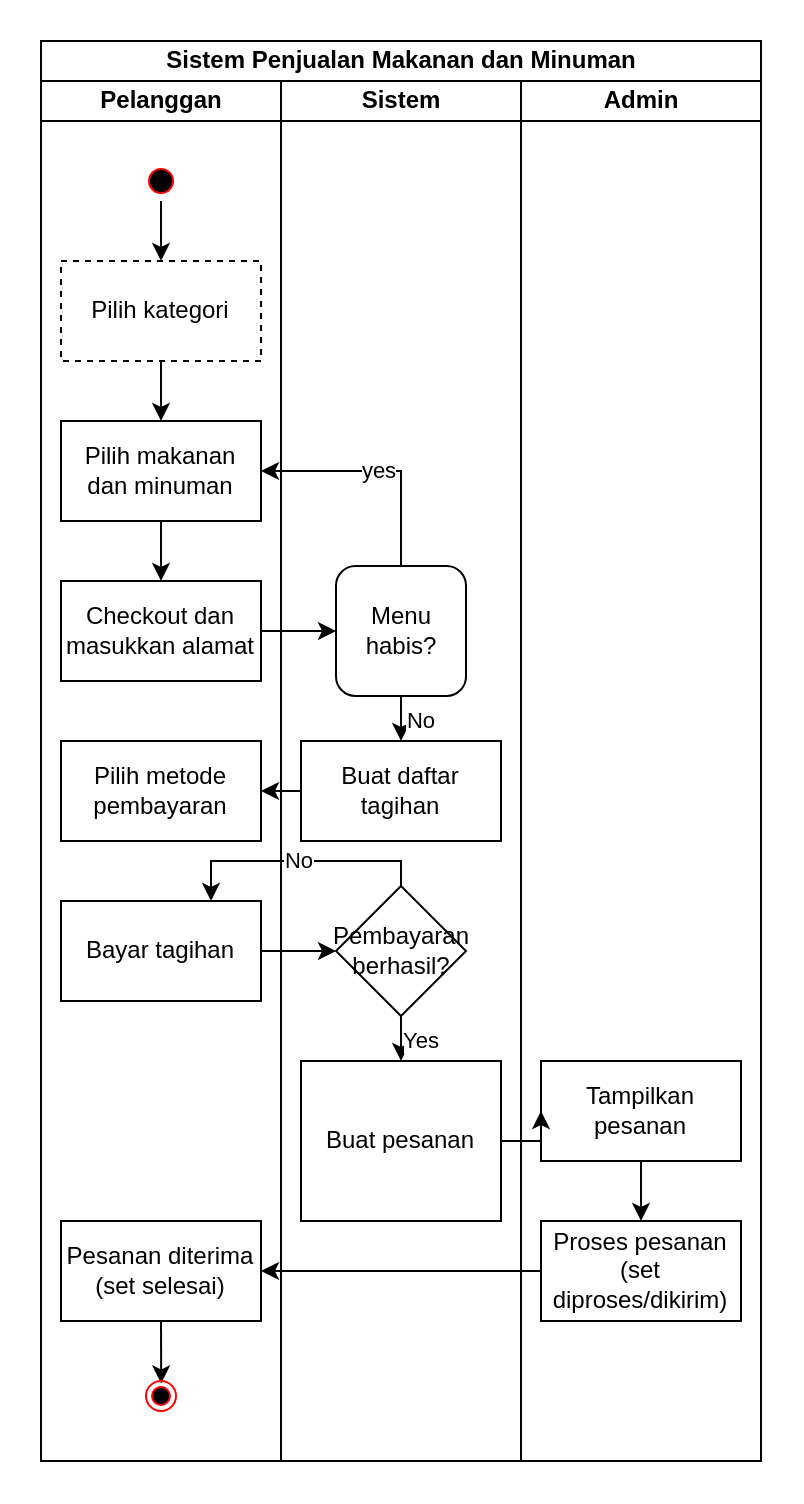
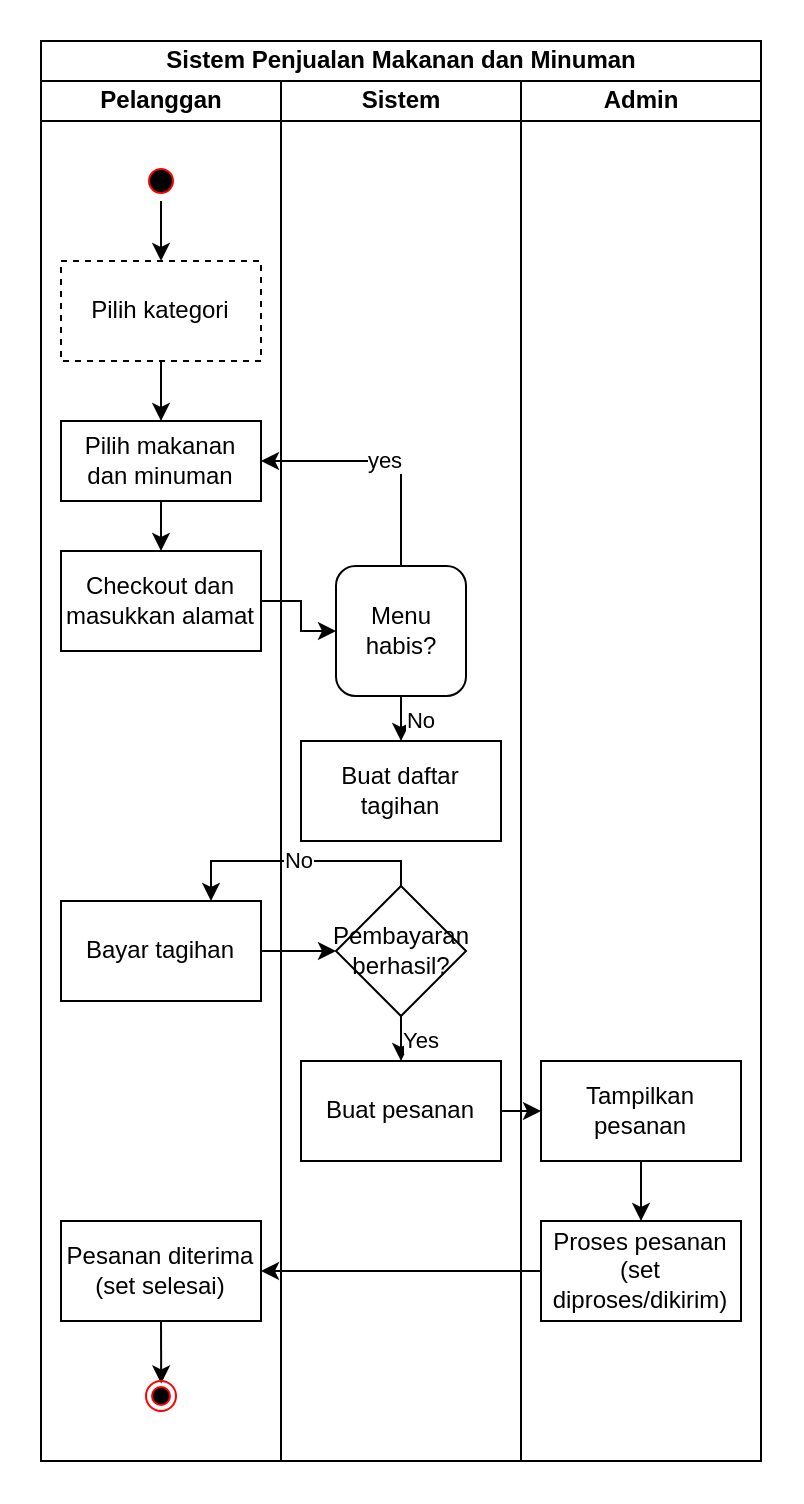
node "Pilih makanan dan minuman": size 200x100 -> 200x80
node "Checkout dan masukkan alamat": moved (161, 631) -> (161, 601)
node "Pilih metode pembayaran": removed
edge "Buat daftar tagihan" -> "Pilih metode pembayaran": removed
node "Buat pesanan": size 200x160 -> 200x100
